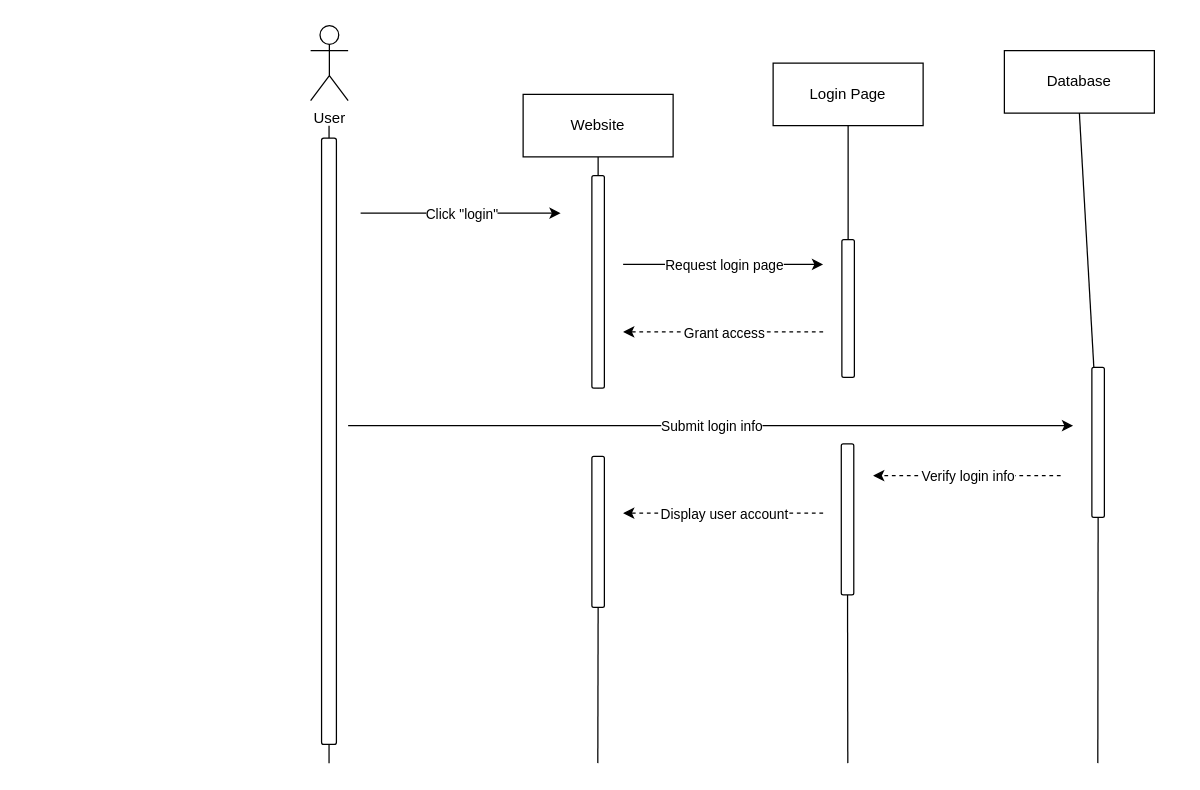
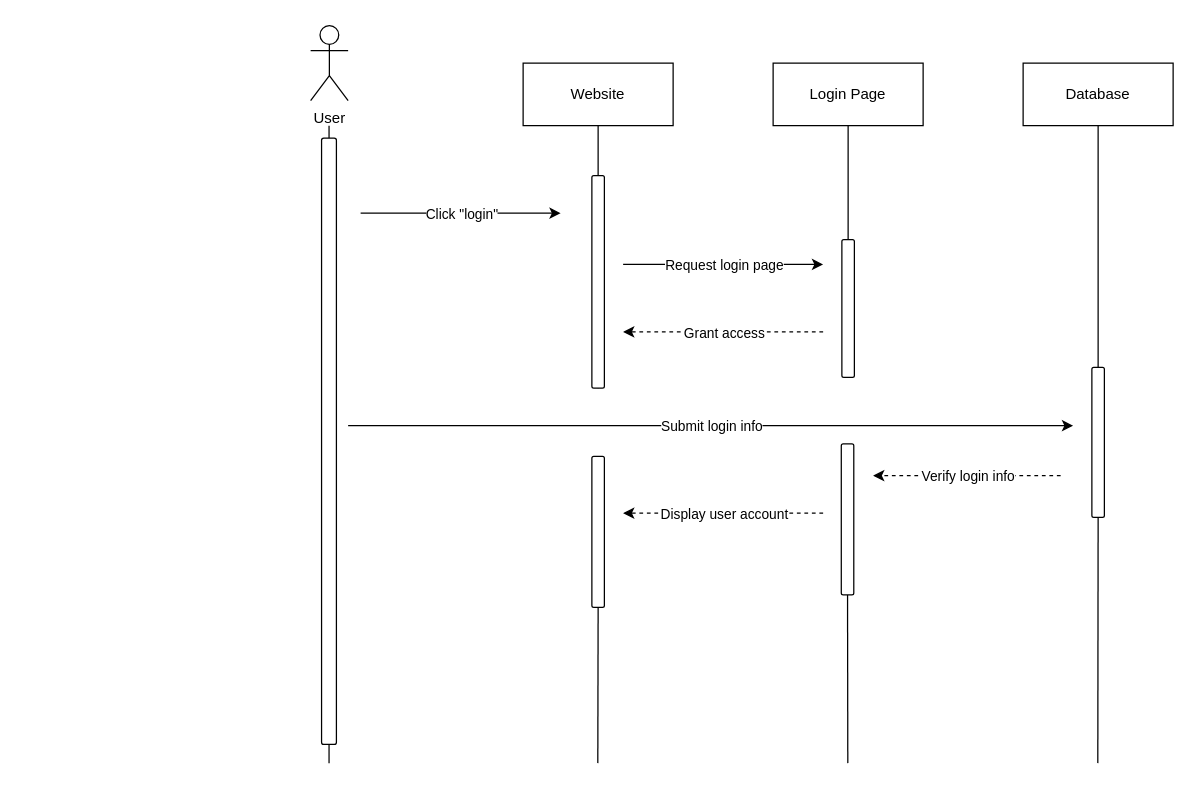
node "Database": moved (1079, 82) -> (1098, 94)
node "Website": moved (598, 126) -> (598, 94)
